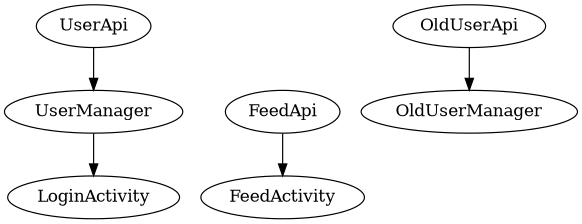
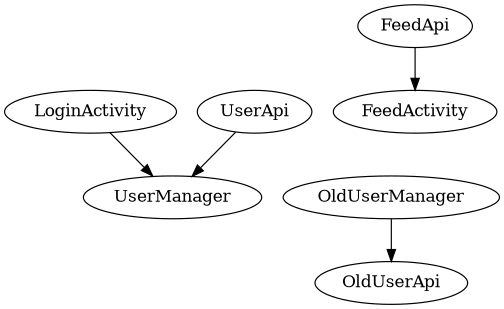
edge "OldUserApi" -> "OldUserManager": reversed
edge "UserManager" -> "LoginActivity": reversed
